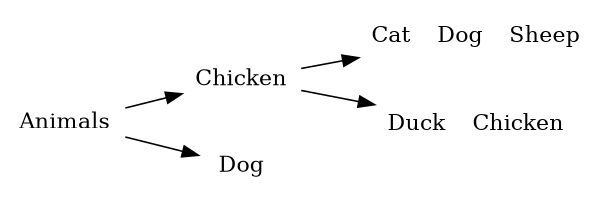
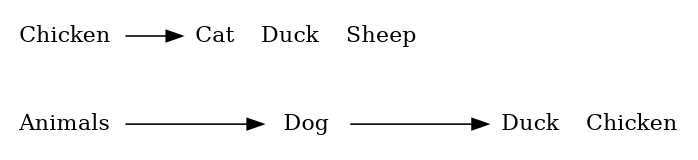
node "Cat": text "Dog" -> "Duck"
edge "Chicken" -> "Duck": now "Dog" -> "Duck"
edge "Animals" -> "Chicken": removed
